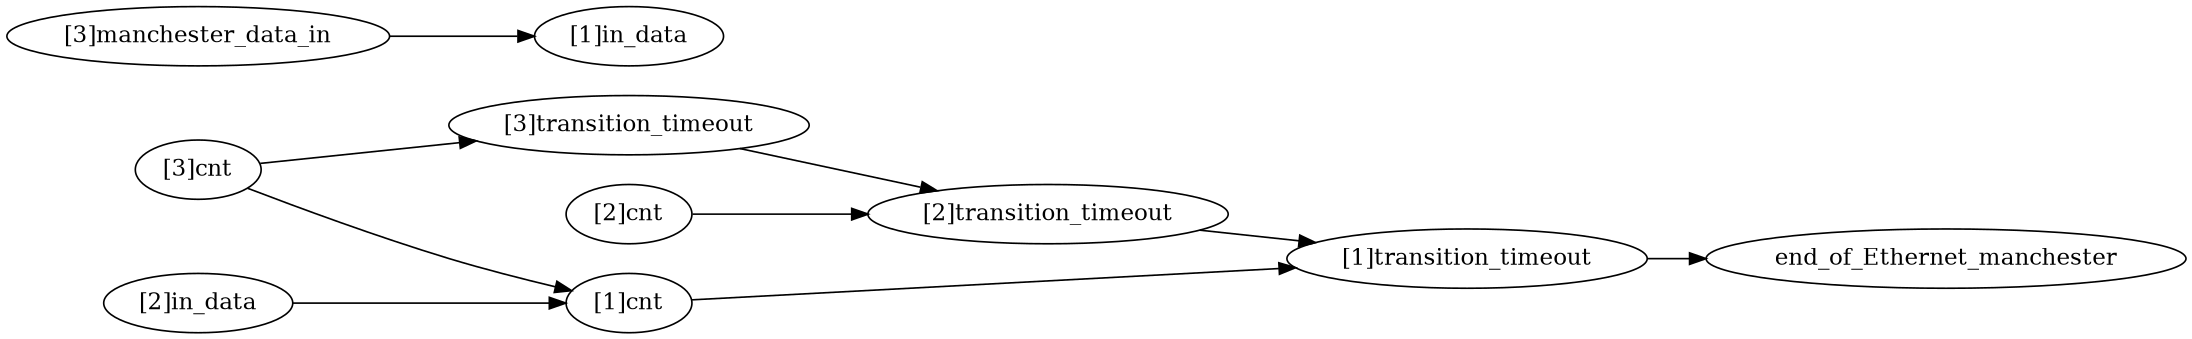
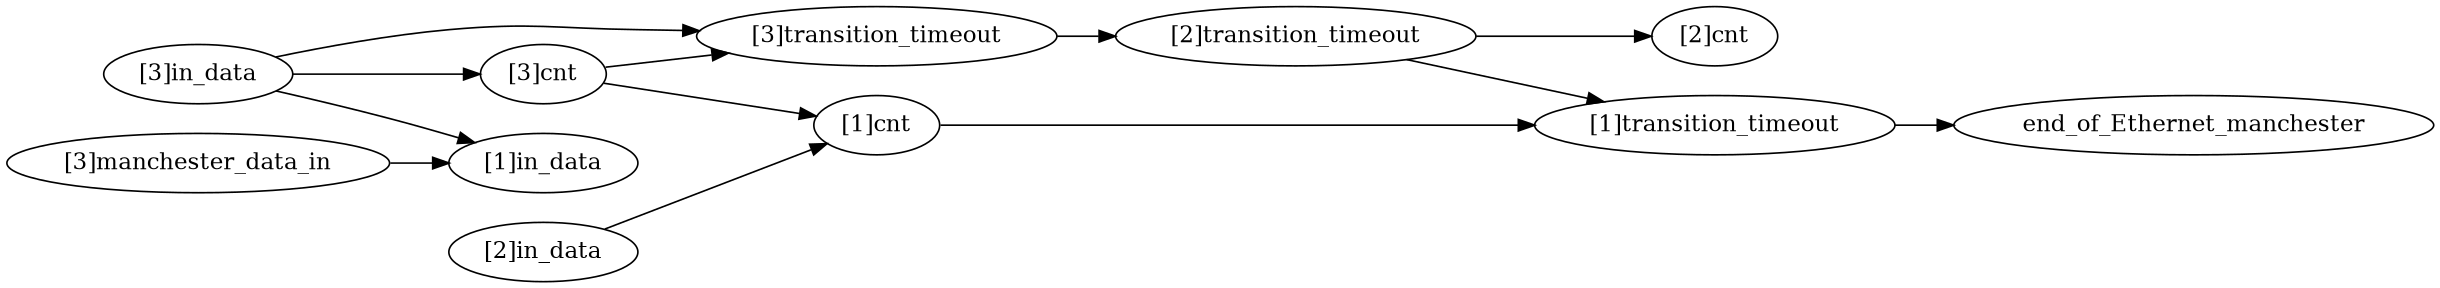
node "[3]in_data": added
edge "[2]cnt" -> "[2]transition_timeout": reversed
